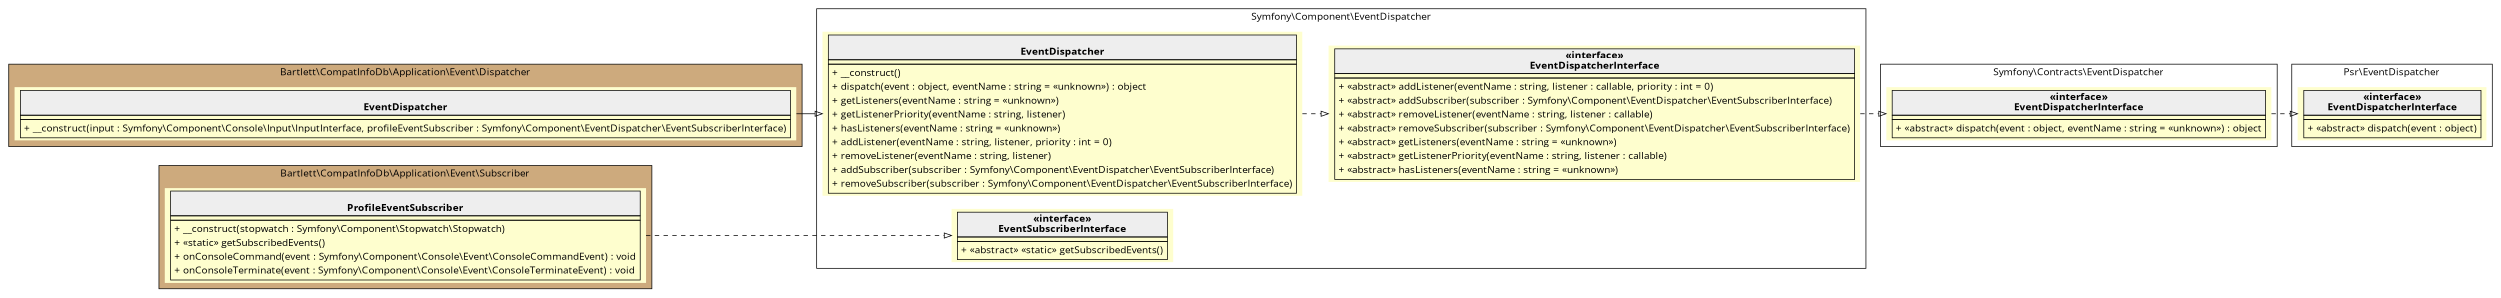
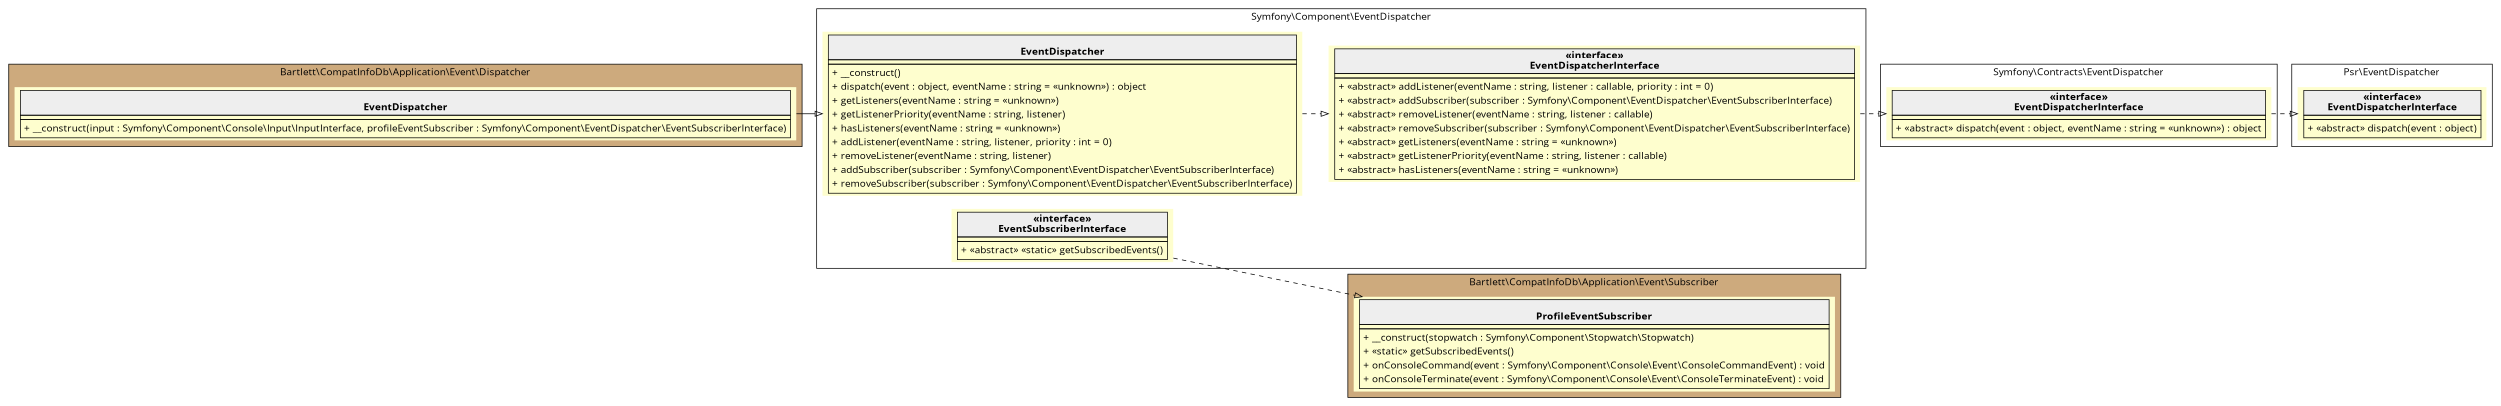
edge "ProfileEventSubscriber" -> "EventSubscriberInterface": reversed
